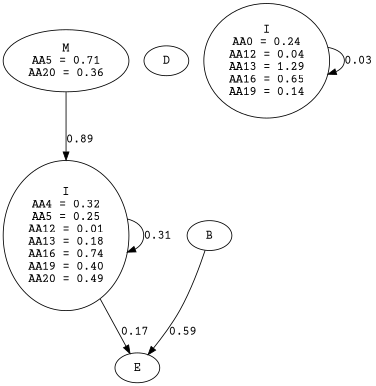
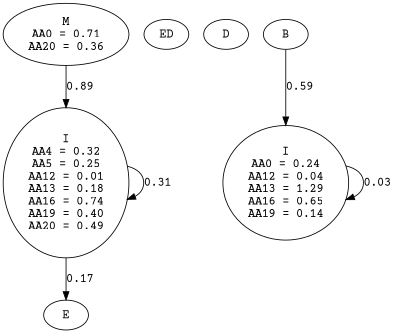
node "ED": added
node "M AA5 = 0.71 AA20 = 0.36": label "M AA5 = 0.71 AA20 = 0.36" -> "M AA0 = 0.71 AA20 = 0.36"
edge "B" -> "E": now "B" -> "I AA0 = 0.24 AA12 = 0.04 AA13 = 1.29 AA16 = 0.65 AA19 = 0.14"
